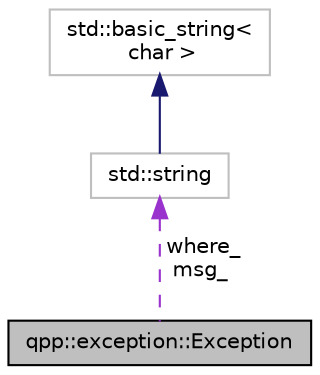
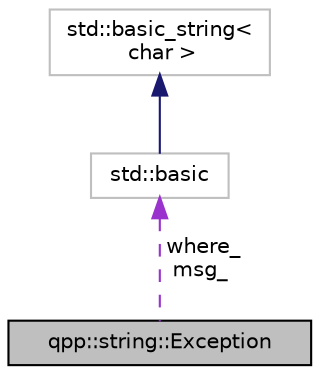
node "std::string": label "std::string" -> "std::basic"
node "qpp::exception::Exception": label "qpp::exception::Exception" -> "qpp::string::Exception"
